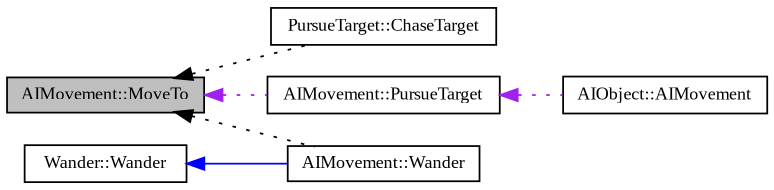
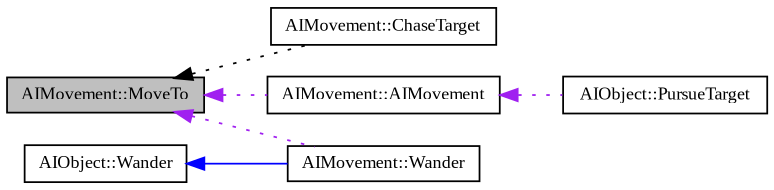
node "PursueTarget::ChaseTarget": label "PursueTarget::ChaseTarget" -> "AIMovement::ChaseTarget"
node "AIMovement::PursueTarget": label "AIMovement::PursueTarget" -> "AIMovement::AIMovement"
node "AIObject::AIMovement": label "AIObject::AIMovement" -> "AIObject::PursueTarget"
edge "AIMovement::Wander" -> "AIMovement::MoveTo": color black -> purple
node "Wander::Wander": label "Wander::Wander" -> "AIObject::Wander"
